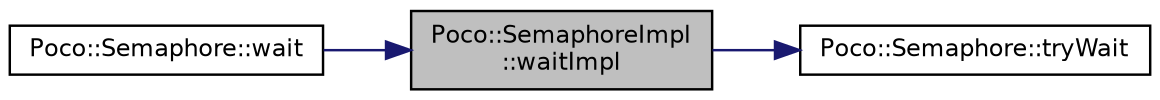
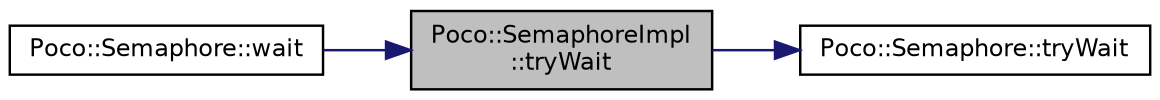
node "Poco::SemaphoreImpl ::waitImpl": label "Poco::SemaphoreImpl ::waitImpl" -> "Poco::SemaphoreImpl ::tryWait"
